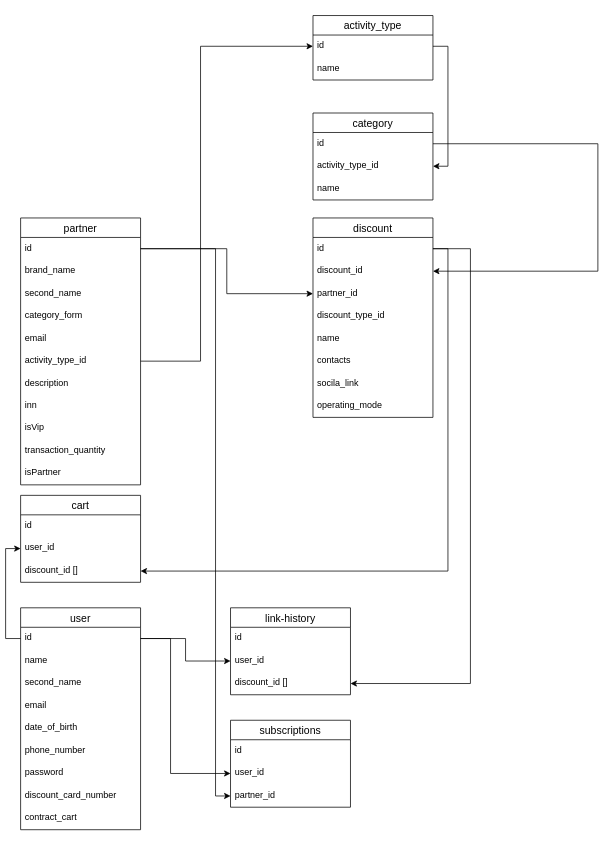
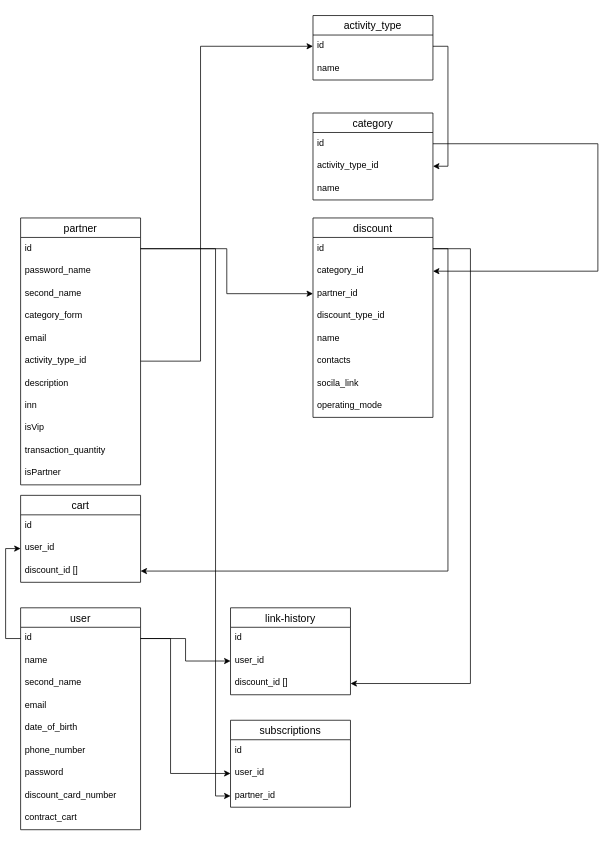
node "brand_name": label "brand_name" -> "password_name"
node "discount_id": label "discount_id" -> "category_id"
